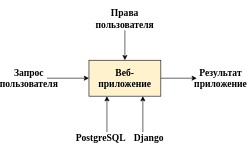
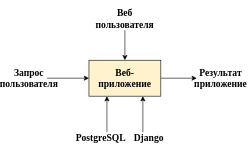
node "Права пользователя": label "Права пользователя" -> "Веб пользователя"
